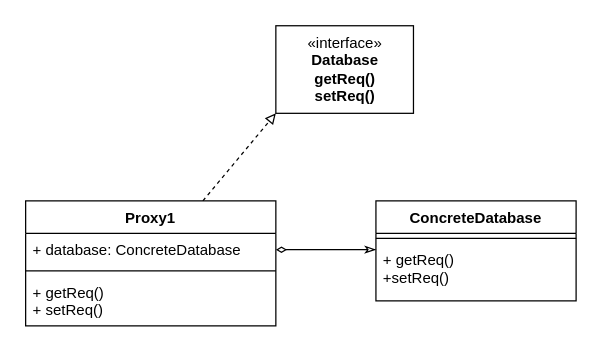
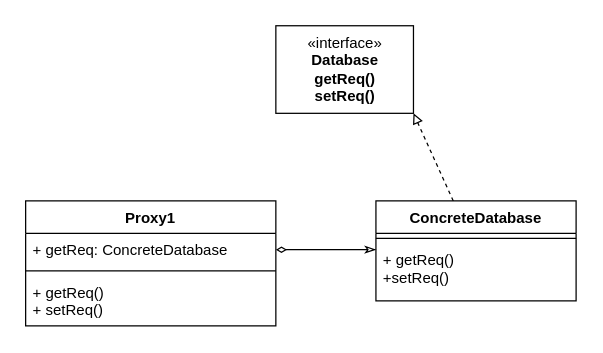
edge "Proxy1" -> "«interface» Database getReq() setReq()": removed
edge "ConcreteDatabase" -> "«interface» Database getReq() setReq()": added
node "+ database: ConcreteDatabase": label "+ database: ConcreteDatabase" -> "+ getReq: ConcreteDatabase"
